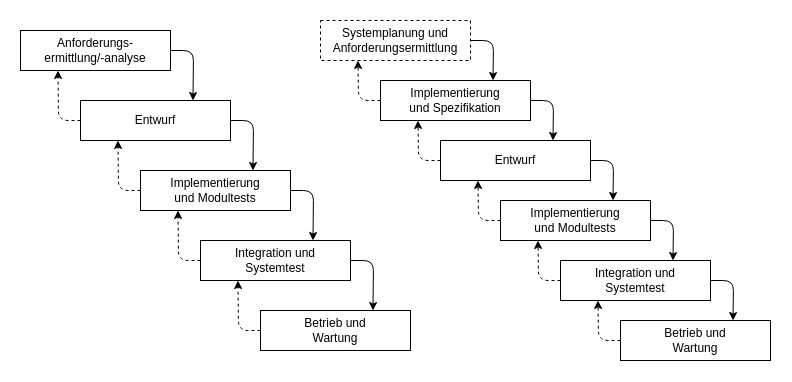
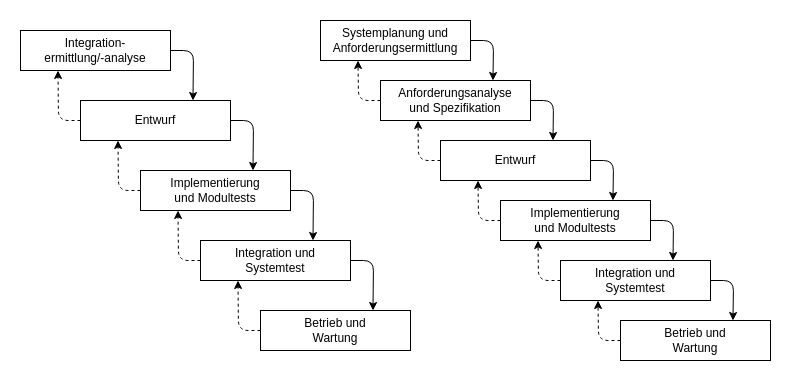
node "Systemplanung und Anforderungsermittlung": style dashed -> solid
node "Anforderungs- ermittlung/-analyse": label "Anforderungs- ermittlung/-analyse" -> "Integration- ermittlung/-analyse"
node "Implementierung und Spezifikation": label "Implementierung und Spezifikation" -> "Anforderungsanalyse und Spezifikation"
